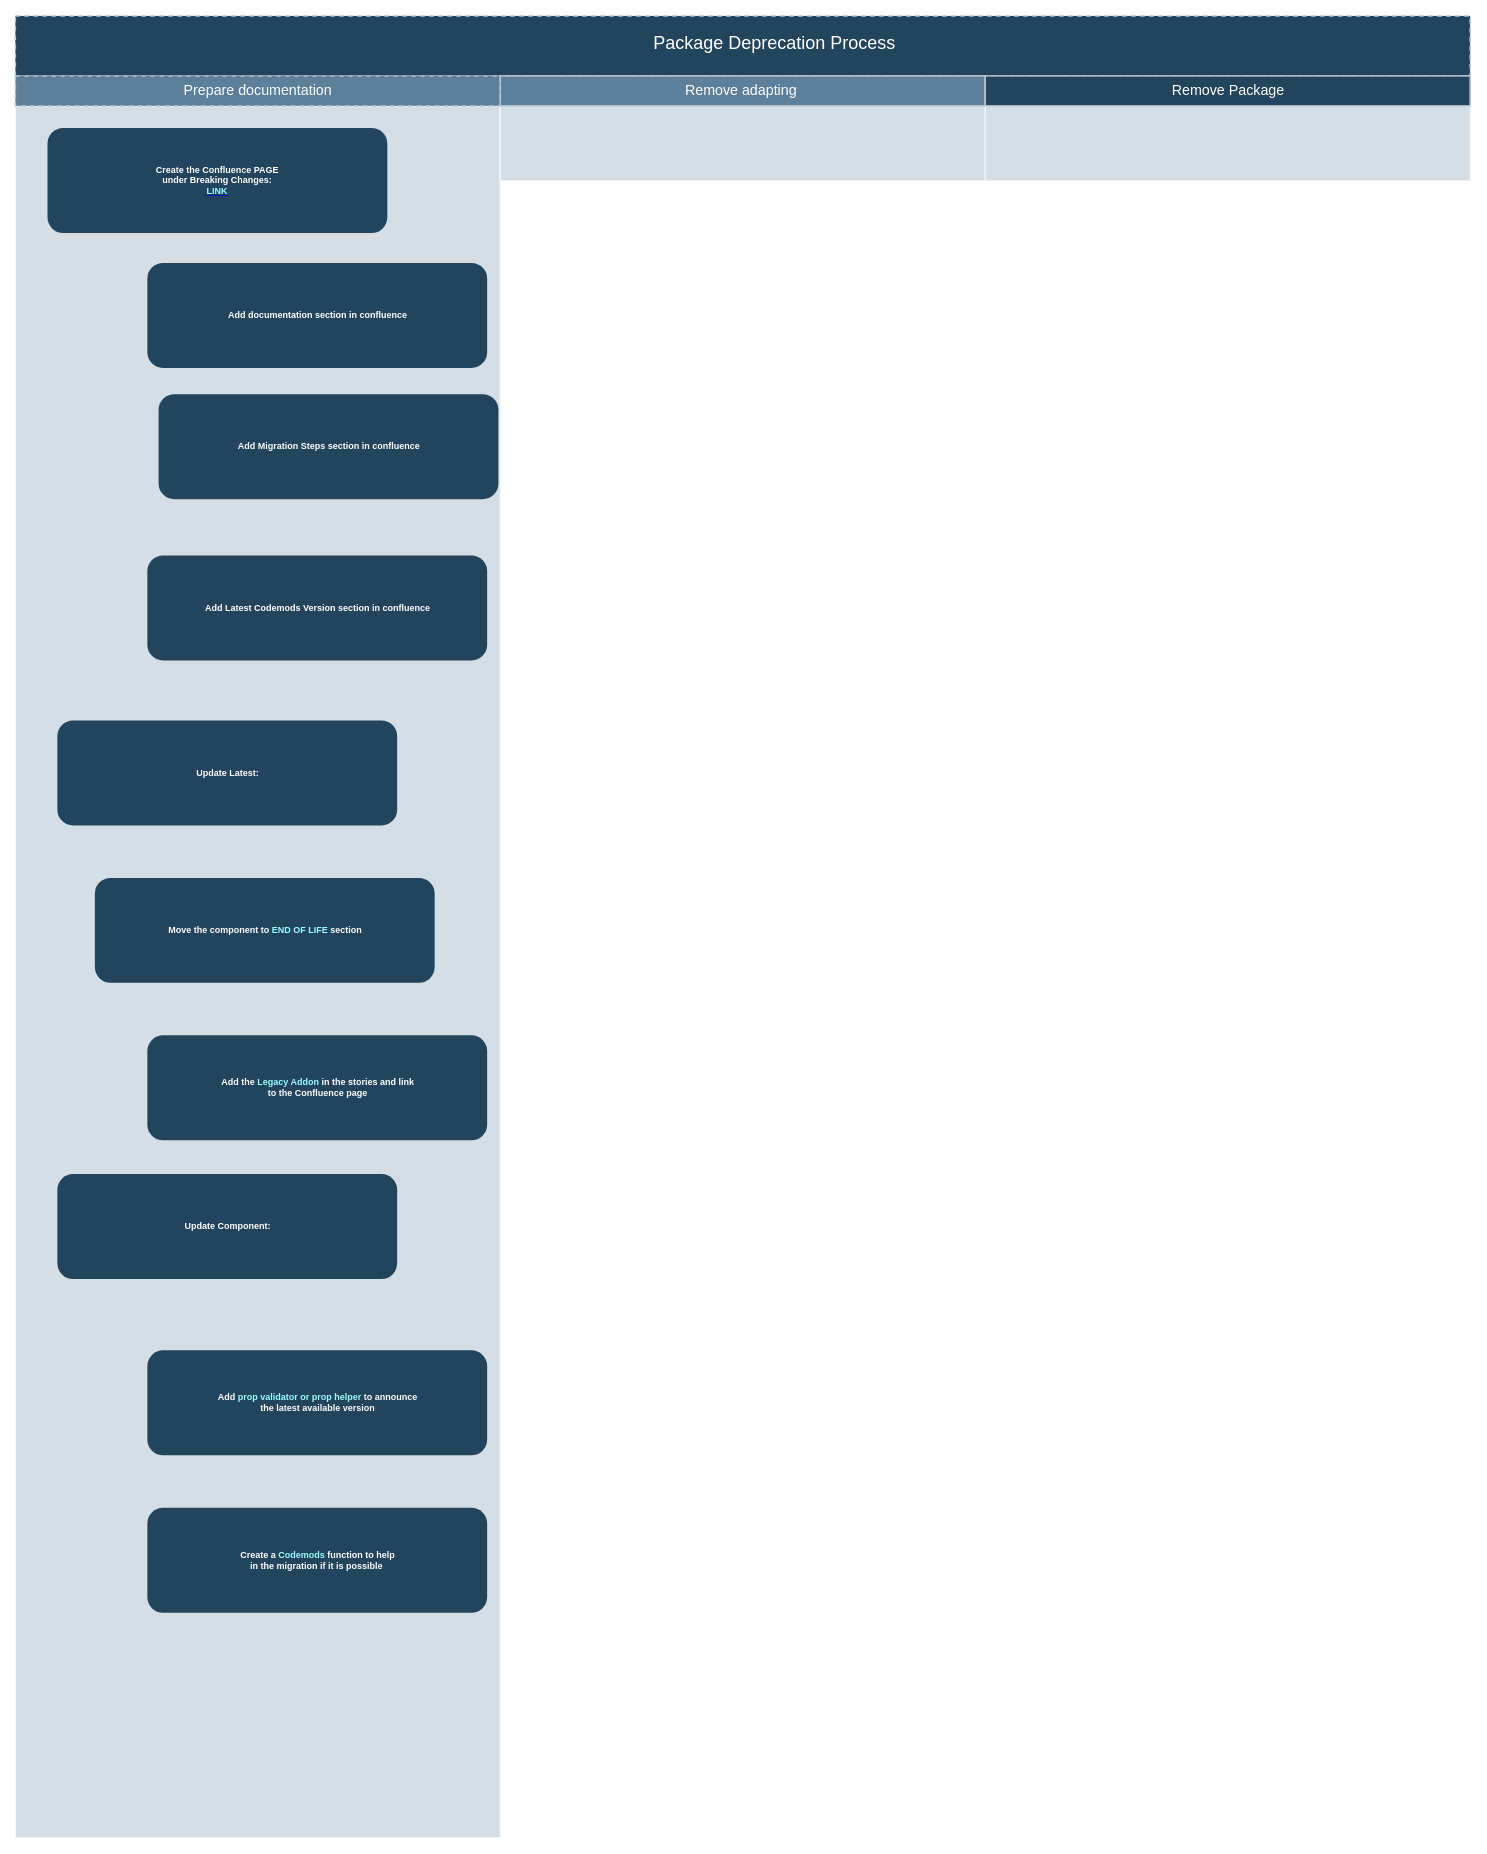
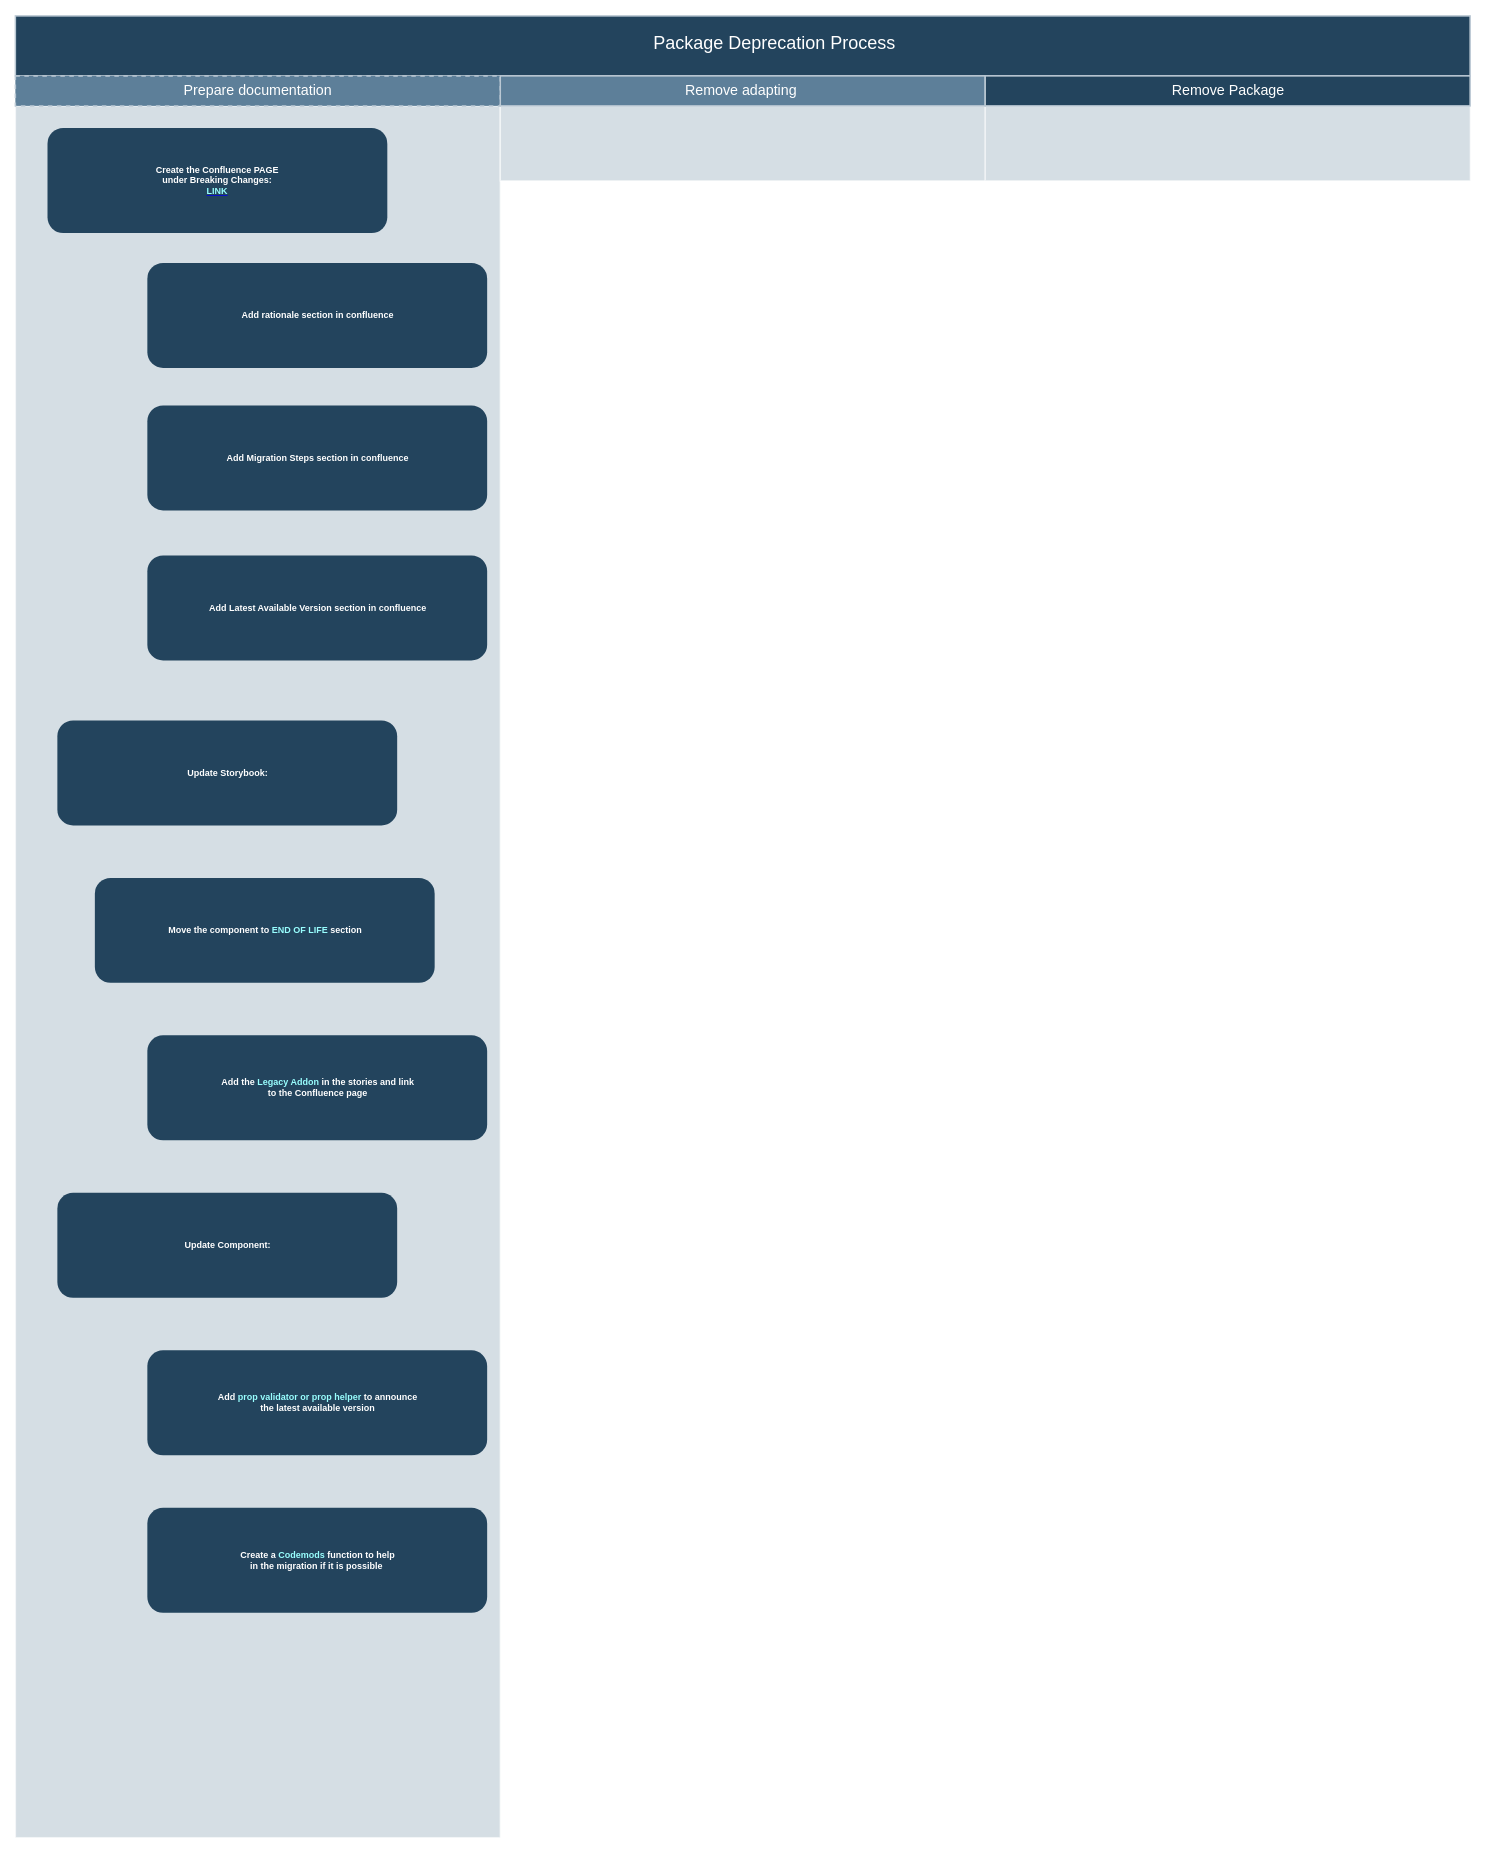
node "Package Deprecation Process": style dashed -> solid
node "Add documentation section in confluence": label "Add documentation section in confluence" -> "Add rationale section in confluence"
node "Add Migration Steps section in confluence": moved (329, 447) -> (317, 458)
node "Add Latest Codemods Version section in confluence": label "Add Latest Codemods Version section in confluence" -> "Add Latest Available Version section in confluence"
node "Update Latest:": label "Update Latest:" -> "Update Storybook:"
node "Update Component:": moved (227, 1227) -> (227, 1245)
